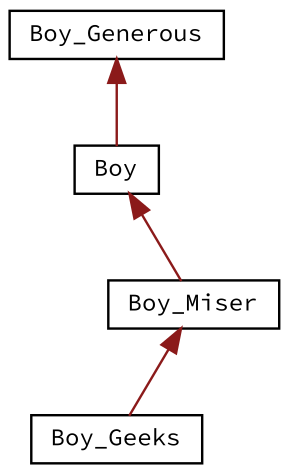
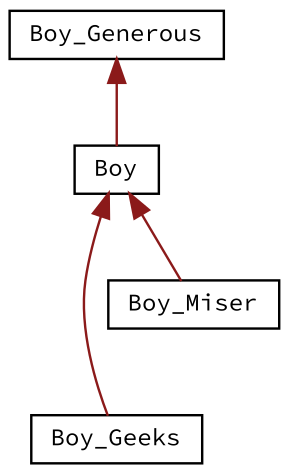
edge "Boy_Geeks" -> "Boy_Miser": now "Boy_Geeks" -> "Boy"
